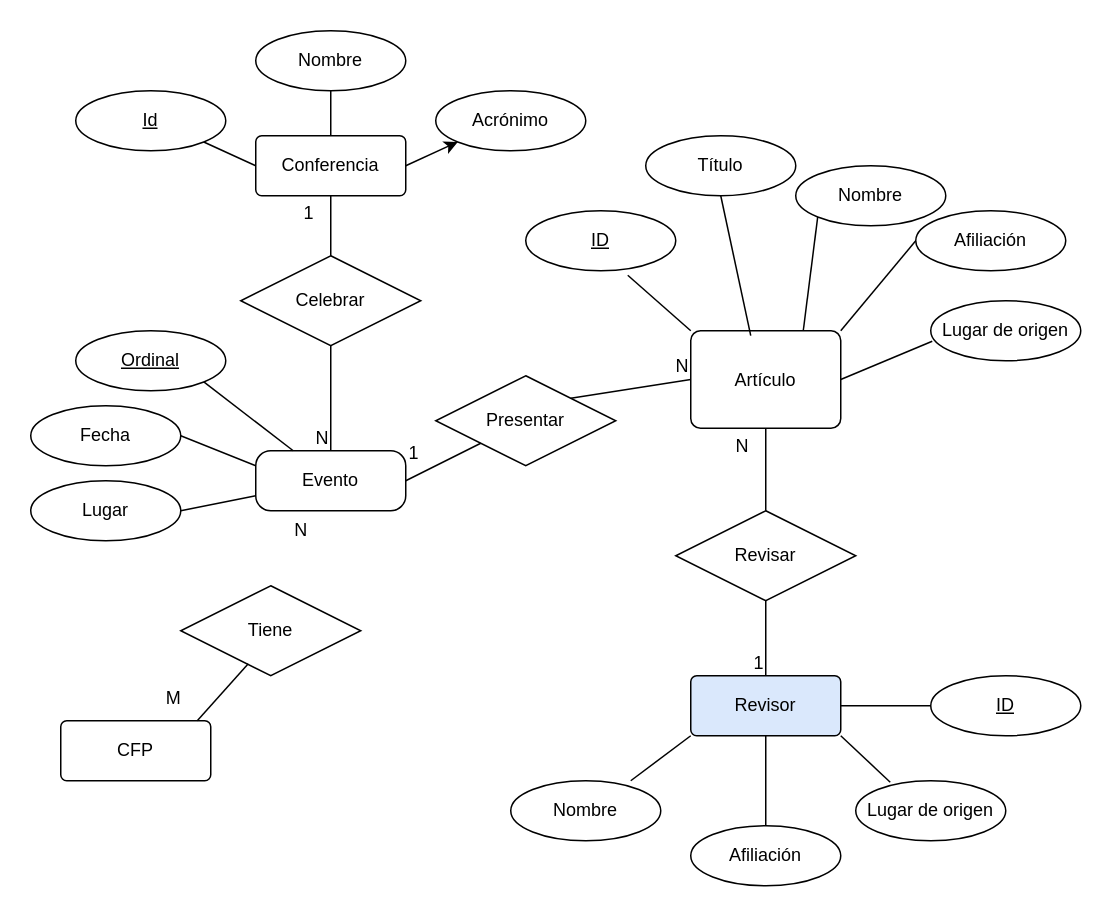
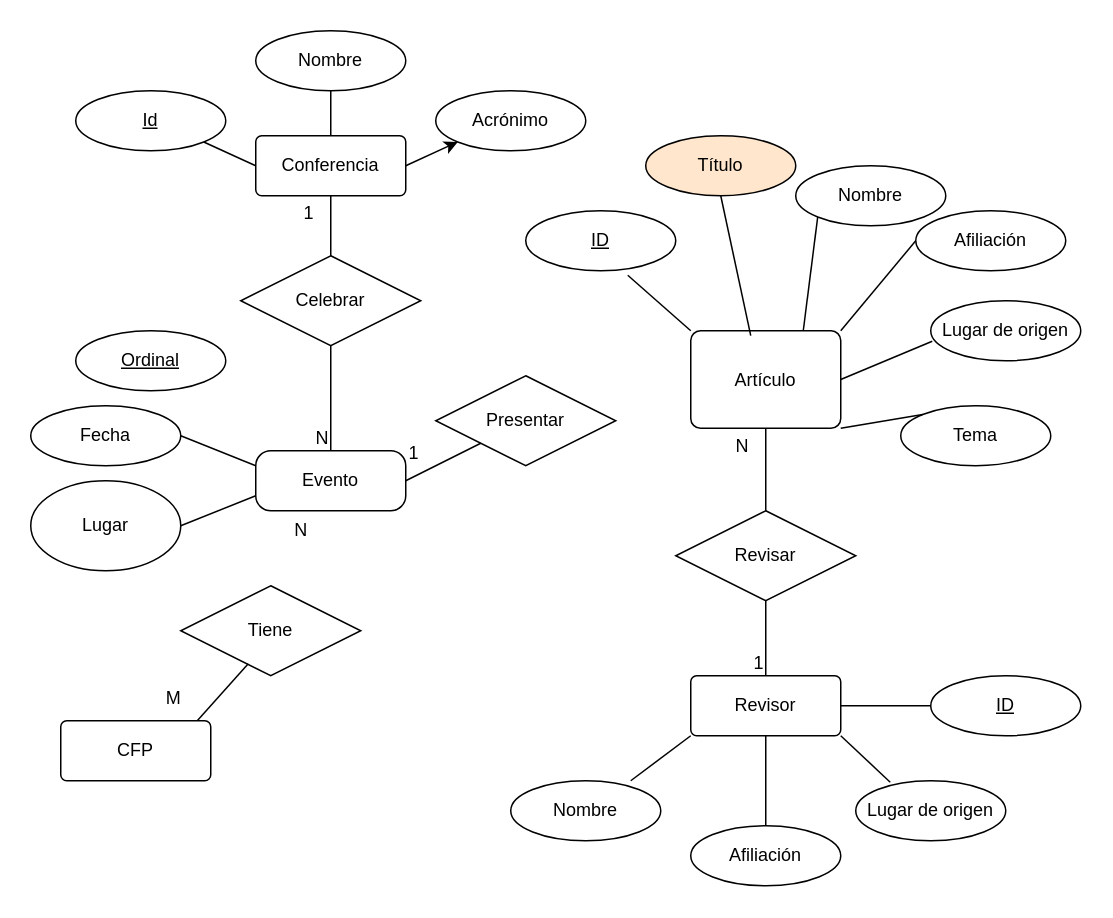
node "Título": fillcolor #ffffff -> #ffe6cc
edge "Artículo" -- "Presentar": removed, label "N"
edge "Ordinal" -- "Evento": removed
edge "Artículo" -- "Tema": added
node "Tema": added
node "Lugar": size 150x60 -> 150x90
node "Revisor": fillcolor #dae8fc -> #ffffff
